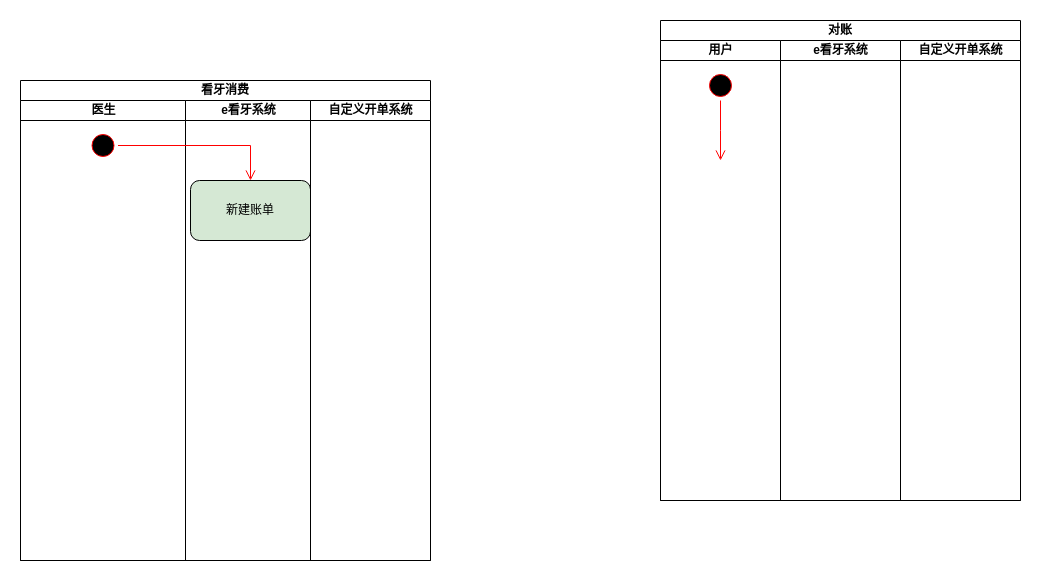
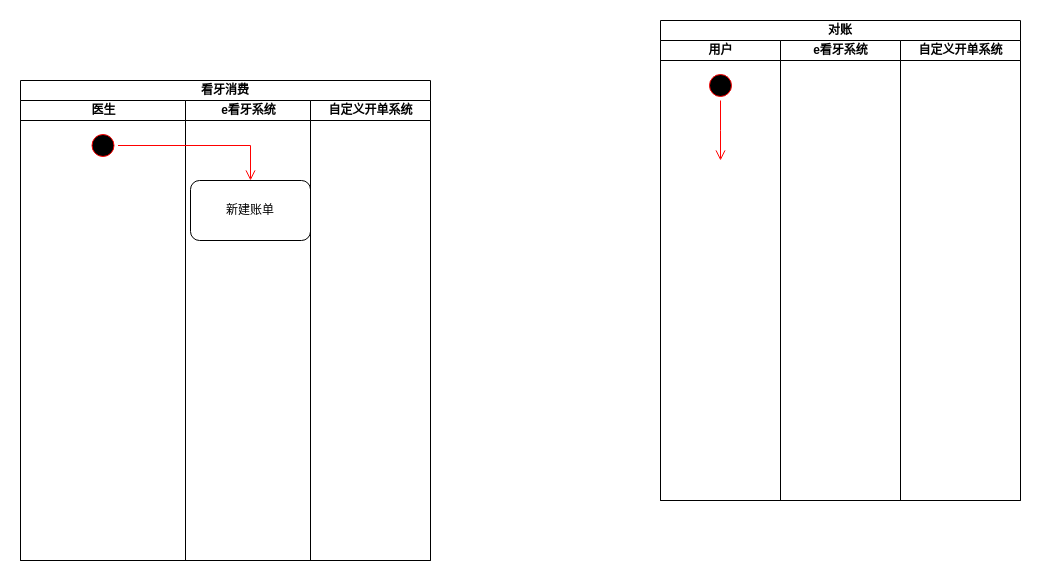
node "新建账单": fillcolor #d5e8d4 -> #ffffff
